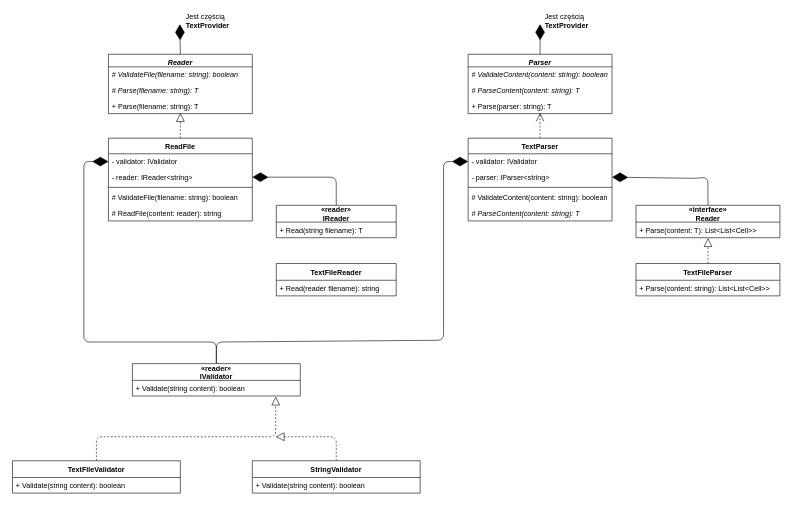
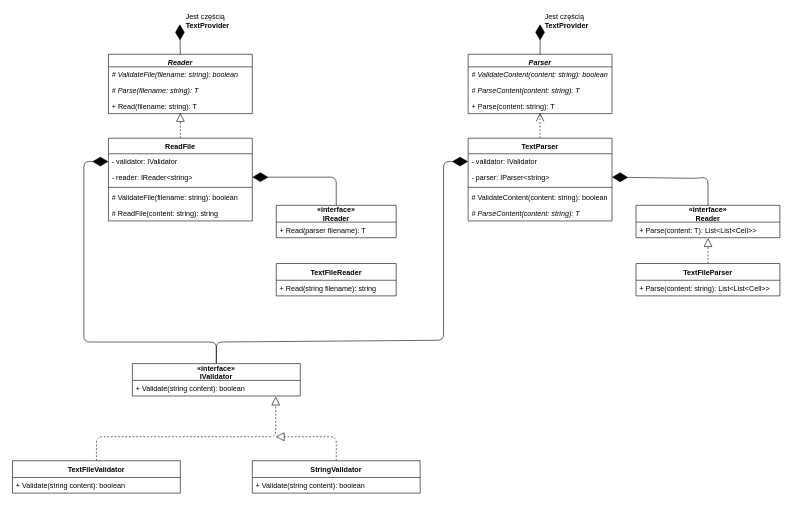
node "+ Parse(filename: string): T": label "+ Parse(filename: string): T" -> "+ Read(filename: string): T"
node "+ Parse(parser: string): T": label "+ Parse(parser: string): T" -> "+ Parse(content: string): T"
node "«reader» IReader": label "«reader» IReader" -> "«interface» IReader"
node "# ReadFile(content: reader): string": label "# ReadFile(content: reader): string" -> "# ReadFile(content: string): string"
node "+ Read(string filename): T": label "+ Read(string filename): T" -> "+ Read(parser filename): T"
node "+ Read(reader filename): string": label "+ Read(reader filename): string" -> "+ Read(string filename): string"
node "«reader» IValidator": label "«reader» IValidator" -> "«interface» IValidator"
